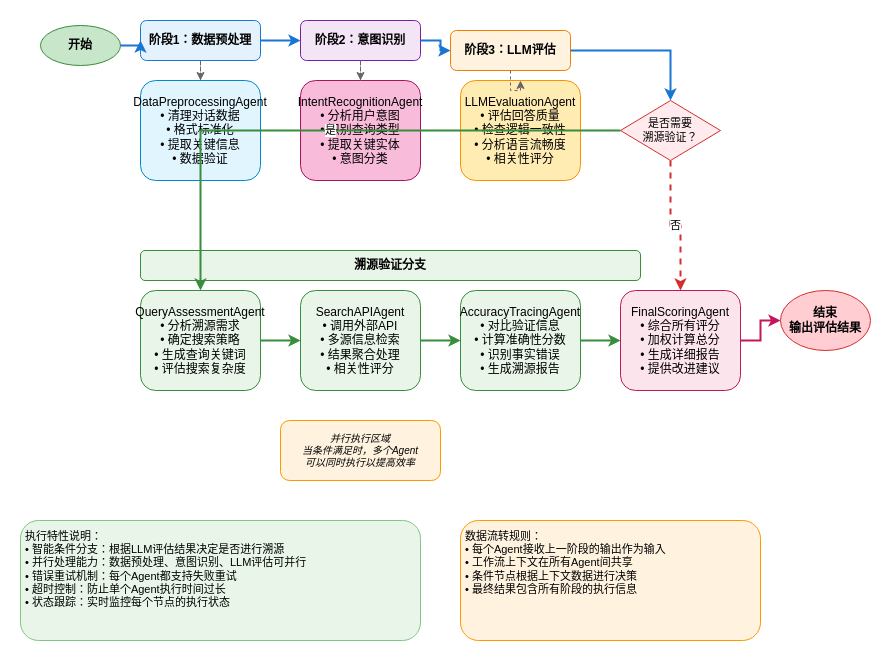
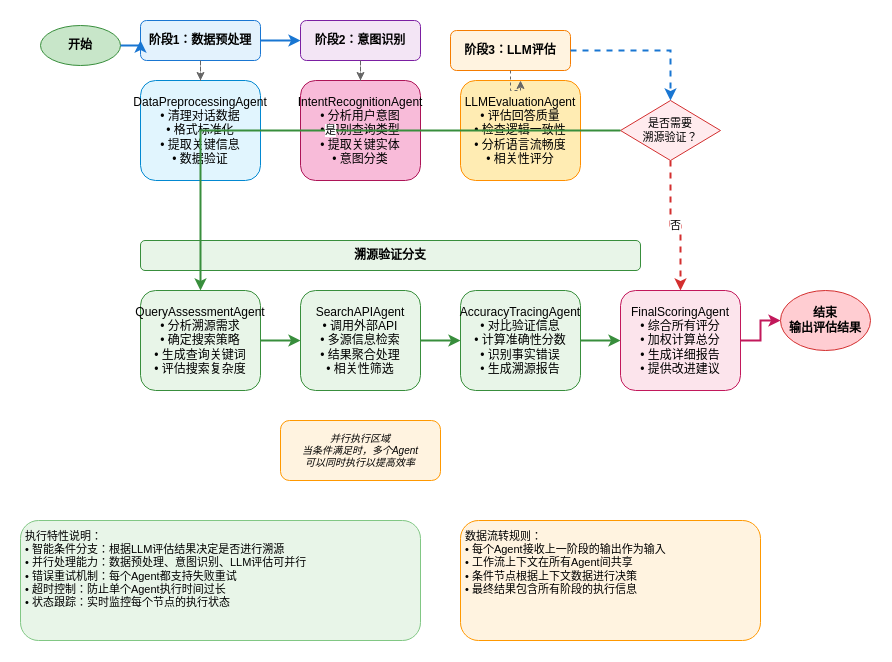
edge "阶段2：意图识别" -> "阶段3：LLM评估": removed
edge "阶段3：LLM评估" -> "是否需要 溯源验证？": style solid -> dashed
node "溯源验证分支": moved (391, 266) -> (391, 256)
node "SearchAPIAgent • 调用外部API • 多源信息检索 • 结果聚合处理 • 相关性评分": label "SearchAPIAgent • 调用外部API • 多源信息检索 • 结果聚合处理 • 相关性评分" -> "SearchAPIAgent • 调用外部API • 多源信息检索 • 结果聚合处理 • 相关性筛选"
